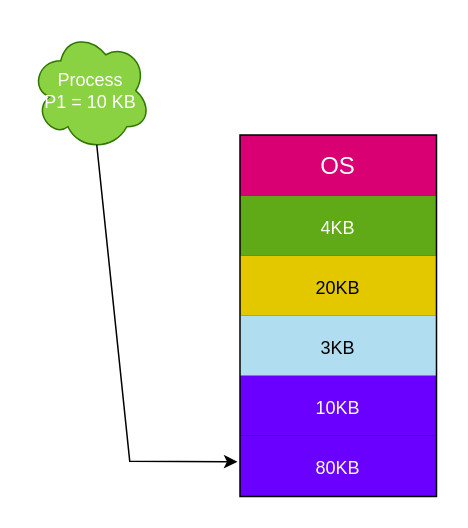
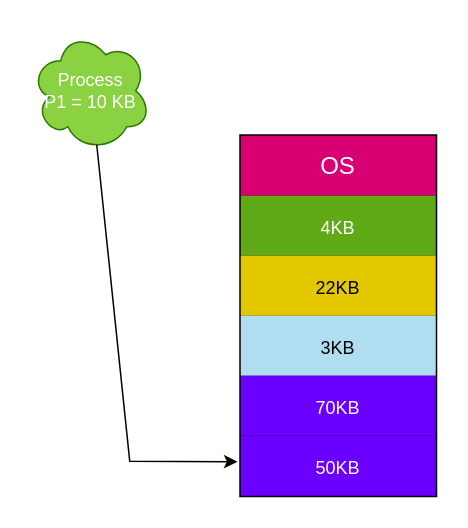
node "20KB": label "20KB" -> "22KB"
node "10KB": label "10KB" -> "70KB"
node "80KB": label "80KB" -> "50KB"
